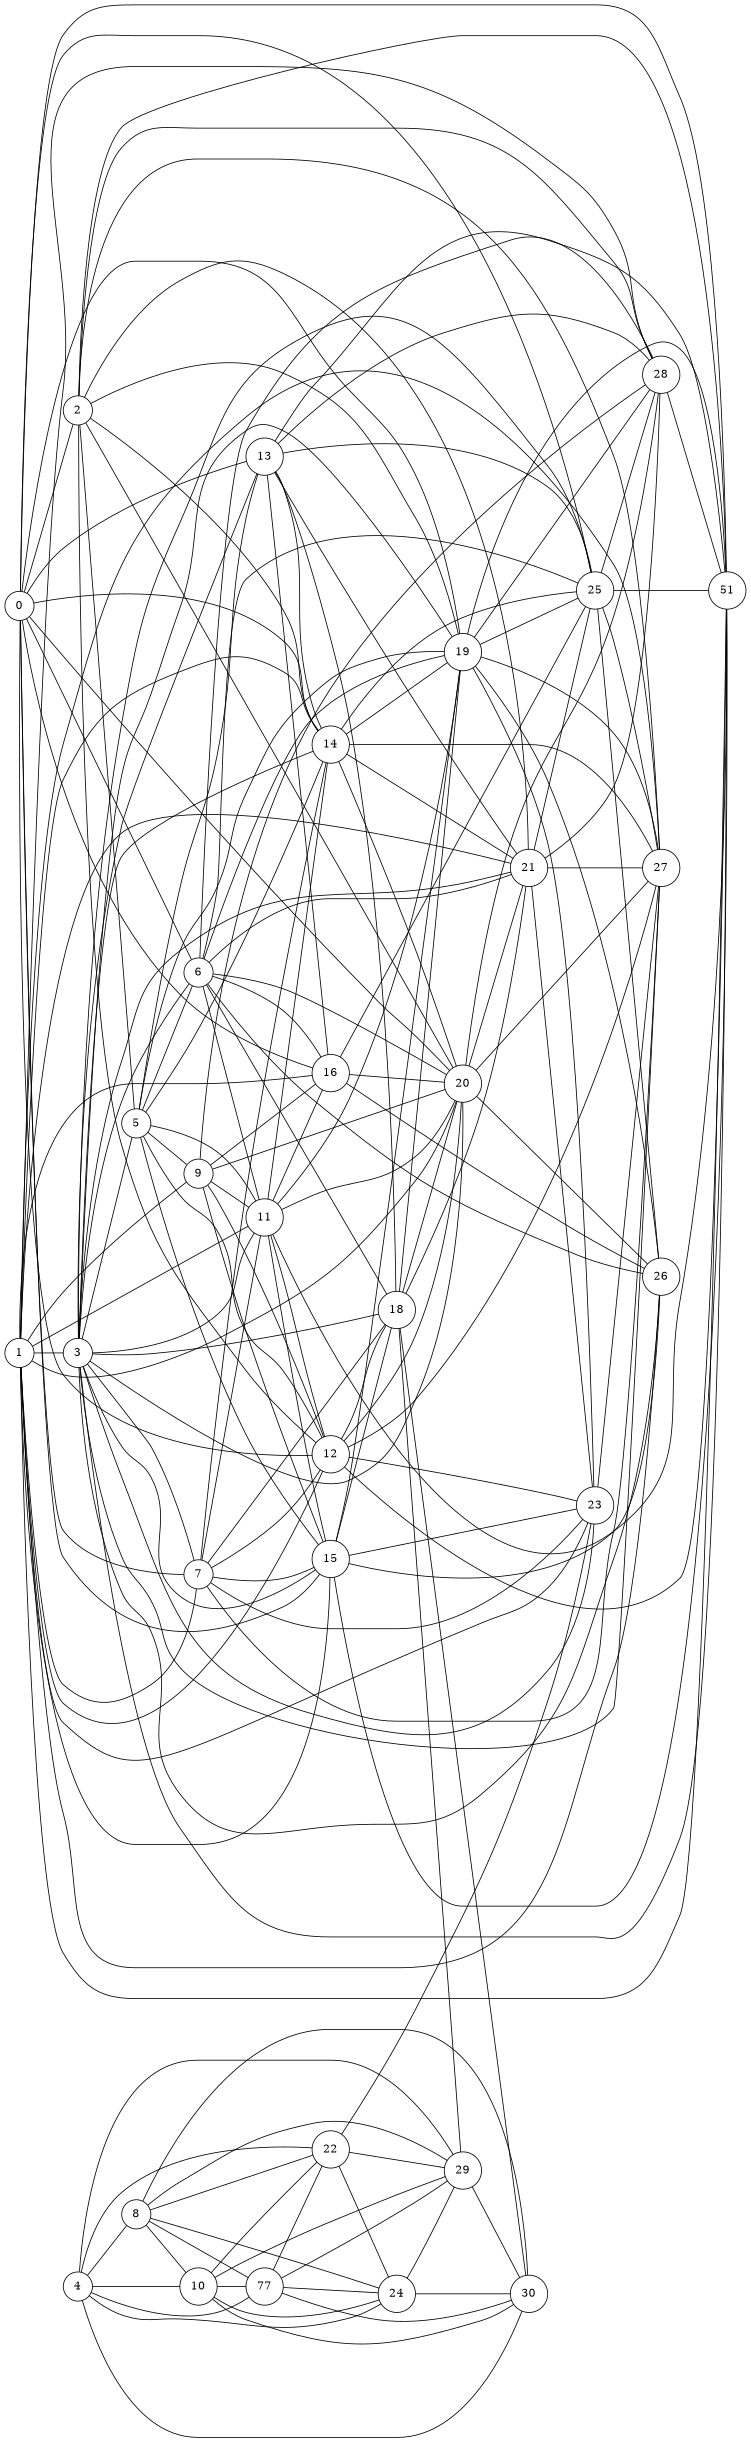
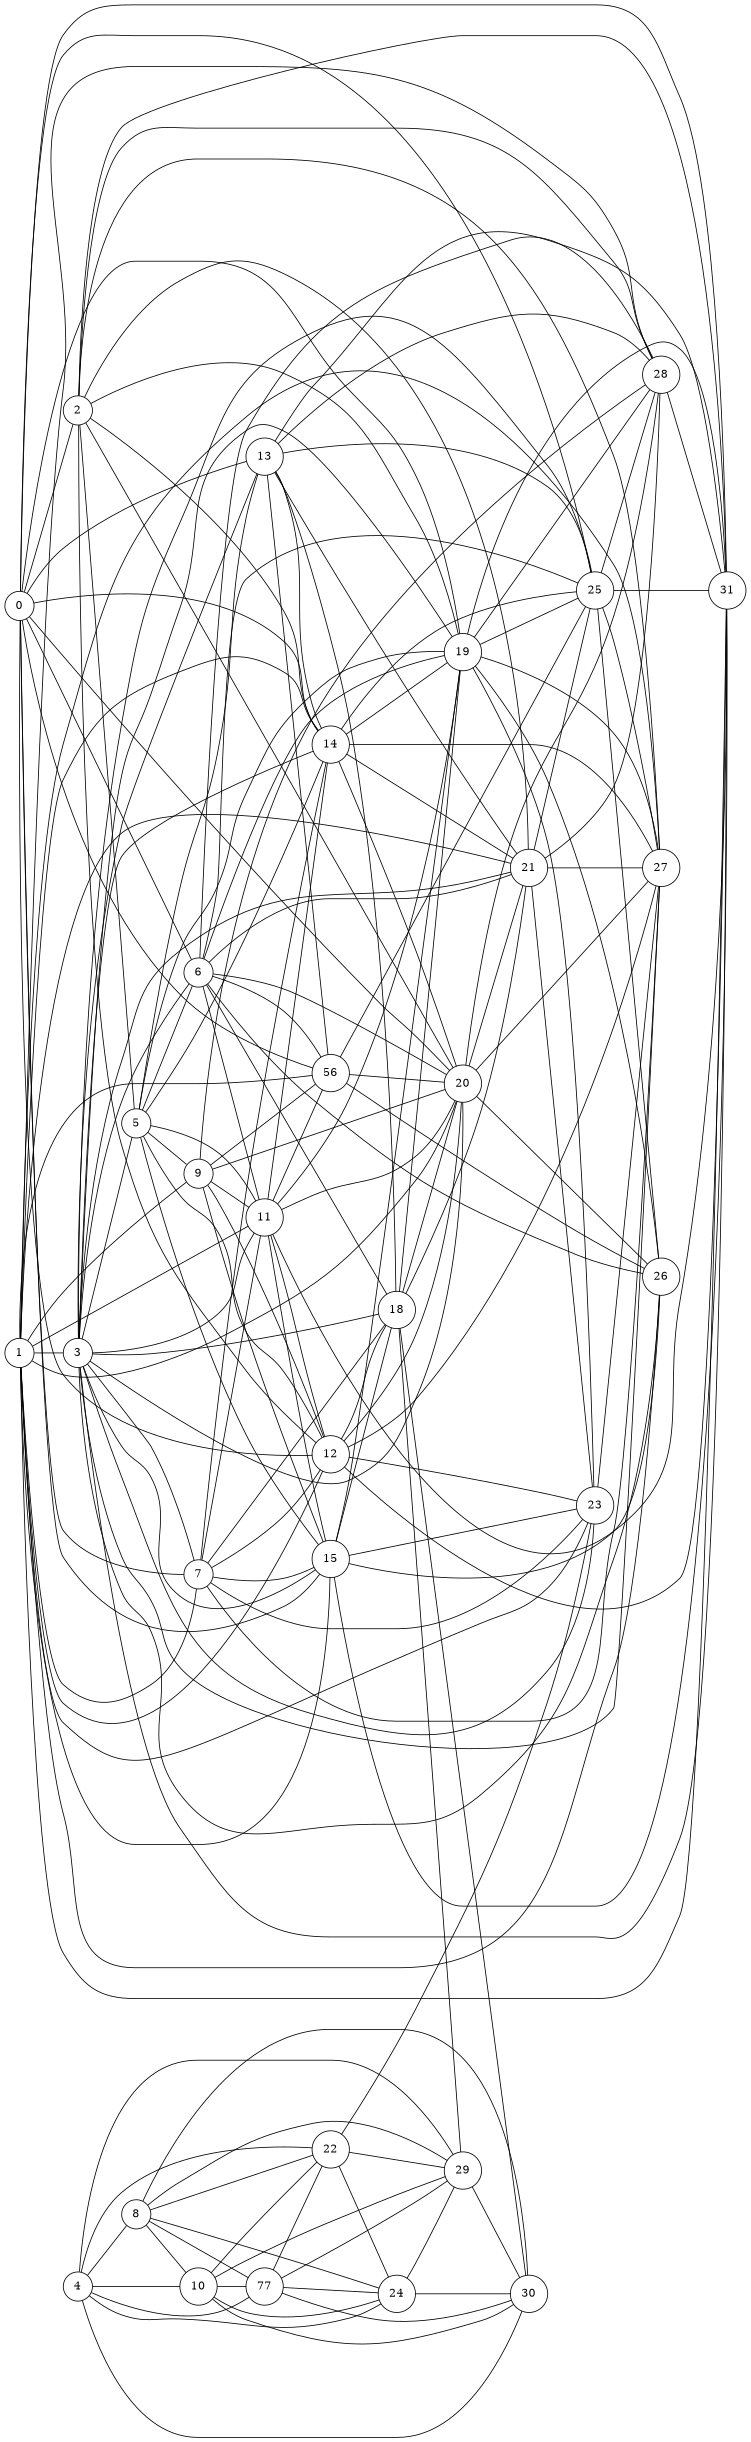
node "51": label "51" -> "31"
node "16": label "16" -> "56"
